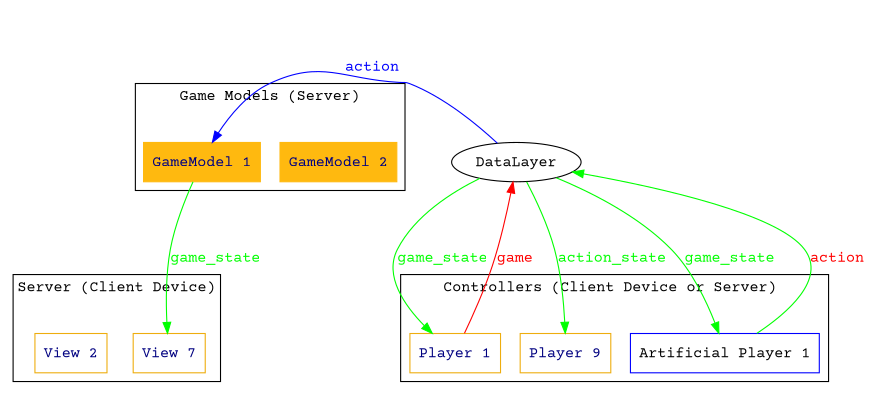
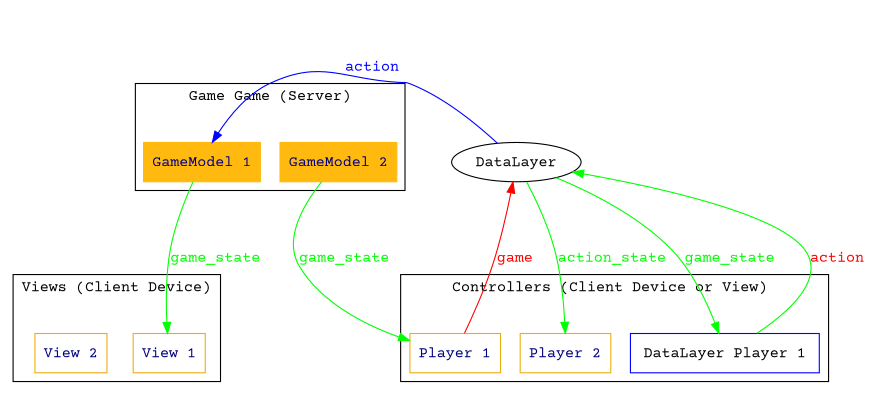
cluster "Game Models (Server)": label "Game Models (Server)" -> "Game Game (Server)"
edge "DataLayer" -> "Player 1": now "GameModel 2" -> "Player 1"
cluster "Server (Client Device)": label "Server (Client Device)" -> "Views (Client Device)"
cluster "Controllers (Client Device or Server) ": label "Controllers (Client Device or Server) " -> "Controllers (Client Device or View) "
node "View 7": label "View 7" -> "View 1"
node "Player 9": label "Player 9" -> "Player 2"
node "Artificial Player 1": label "Artificial Player 1" -> "DataLayer Player 1"
